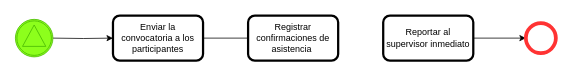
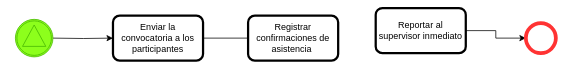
node "Reportar al supervisor inmediato": moved (428, 38) -> (420, 30)
